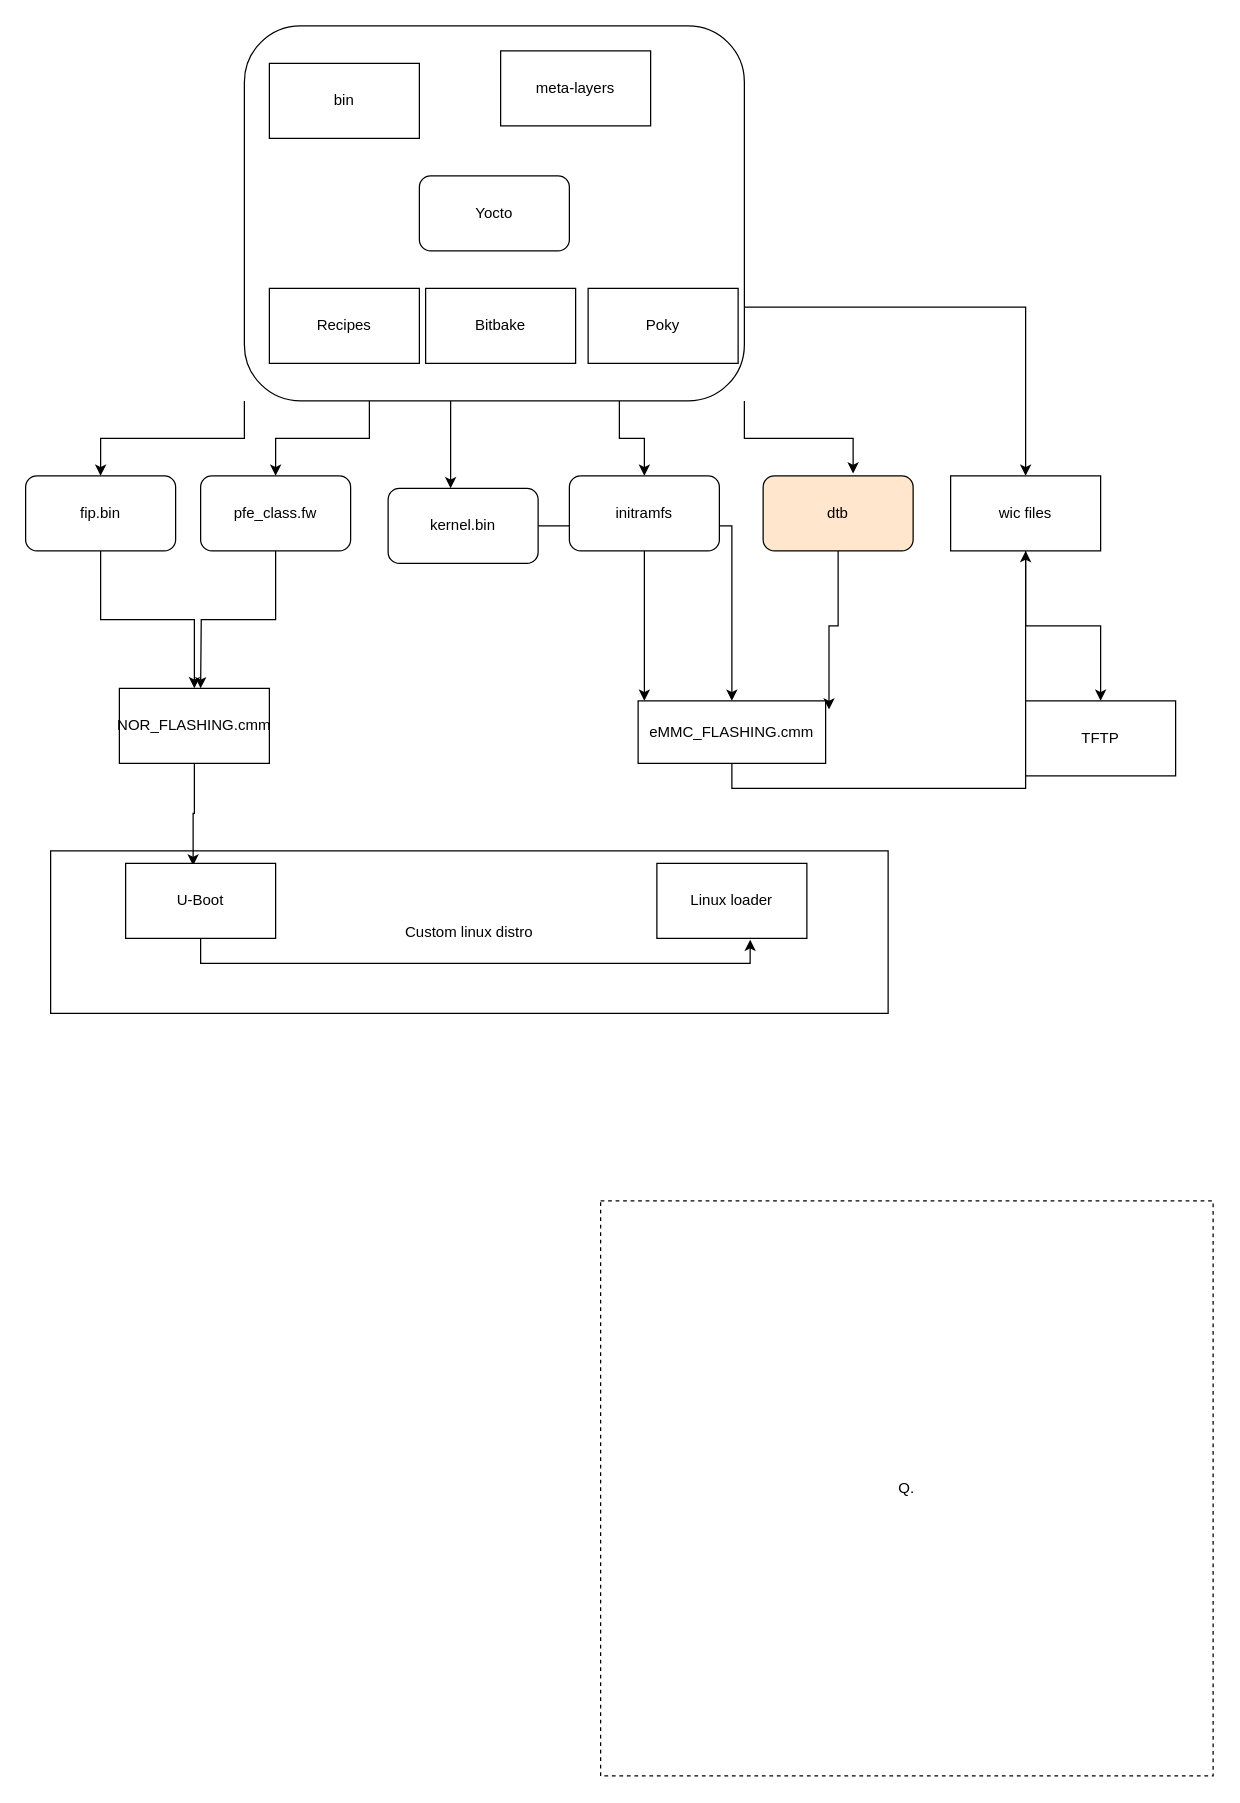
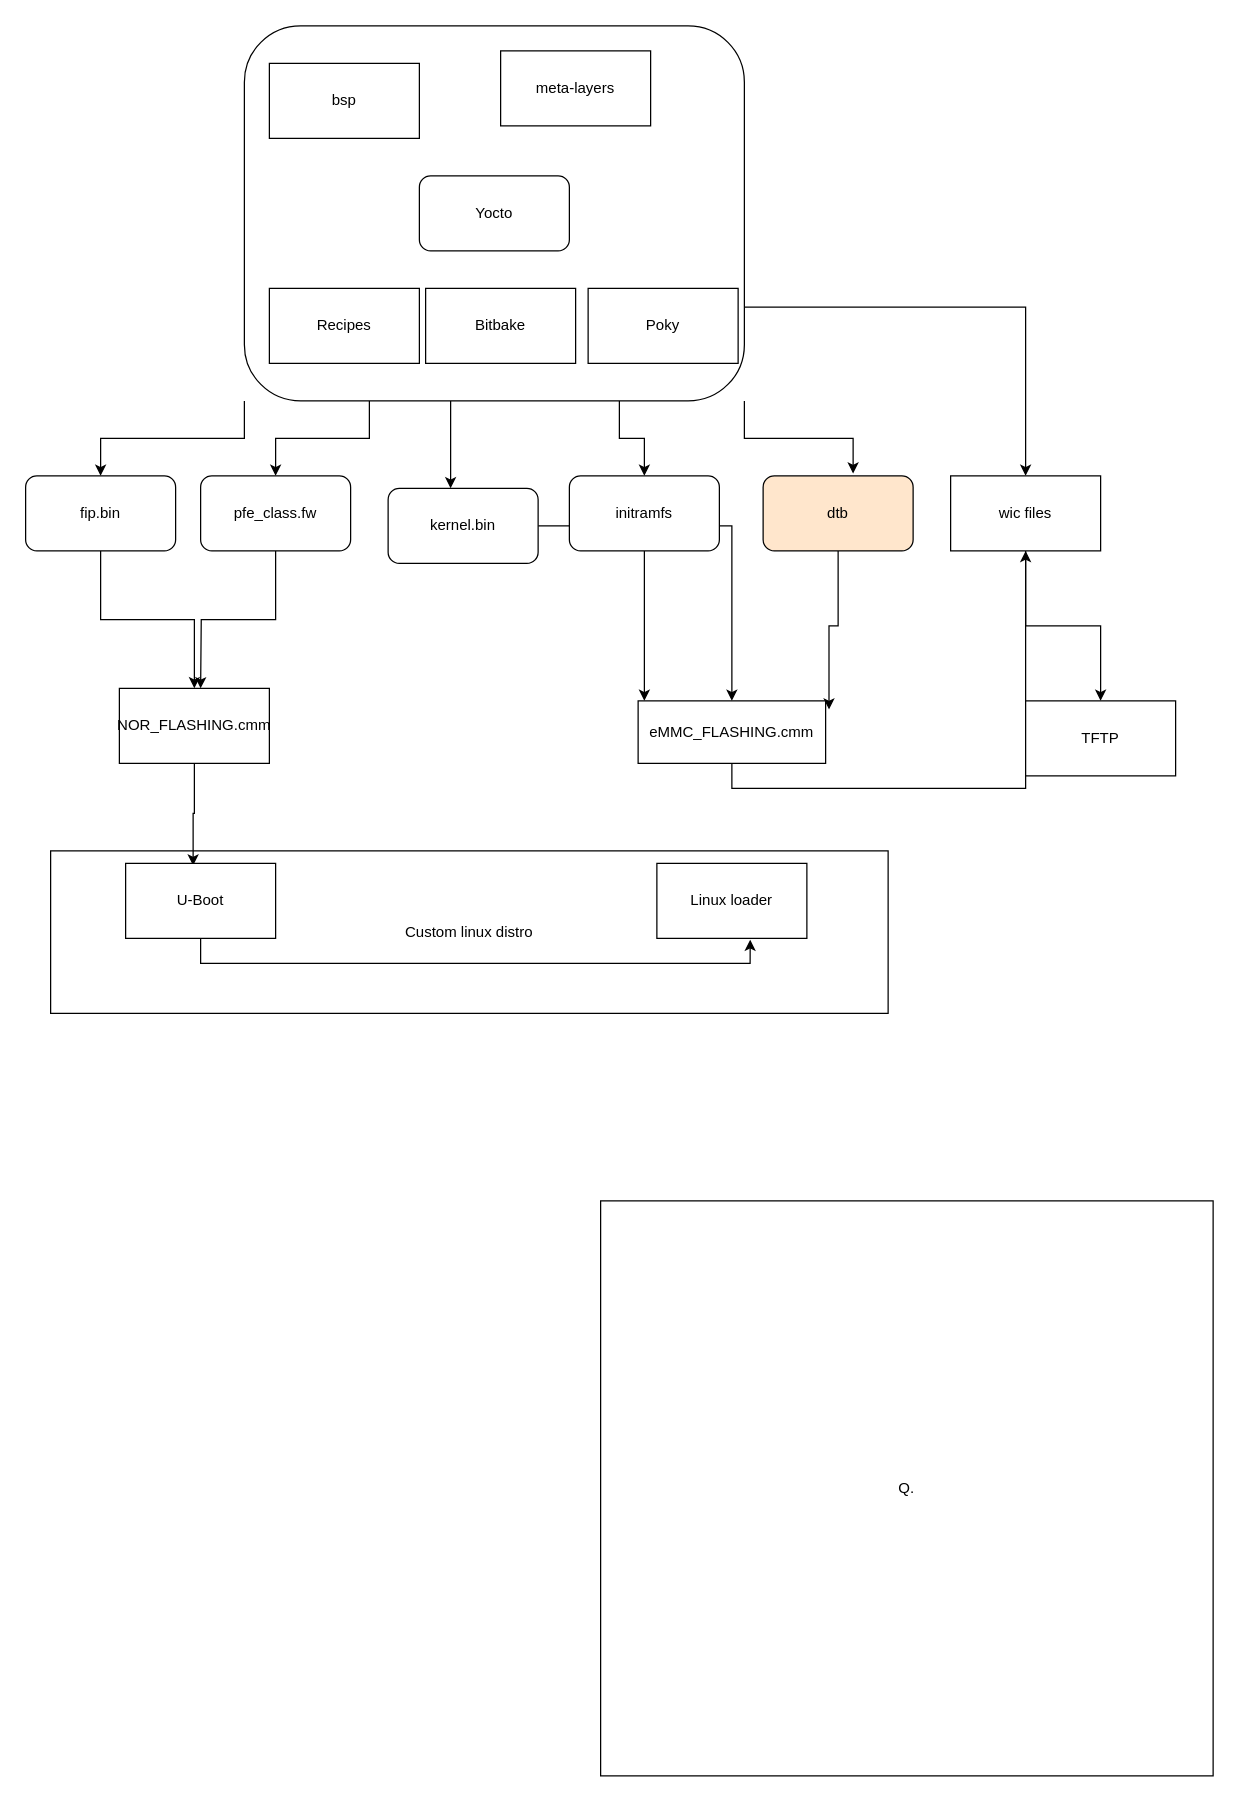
node "bin": label "bin" -> "bsp"
node "Q.": style dashed -> solid
